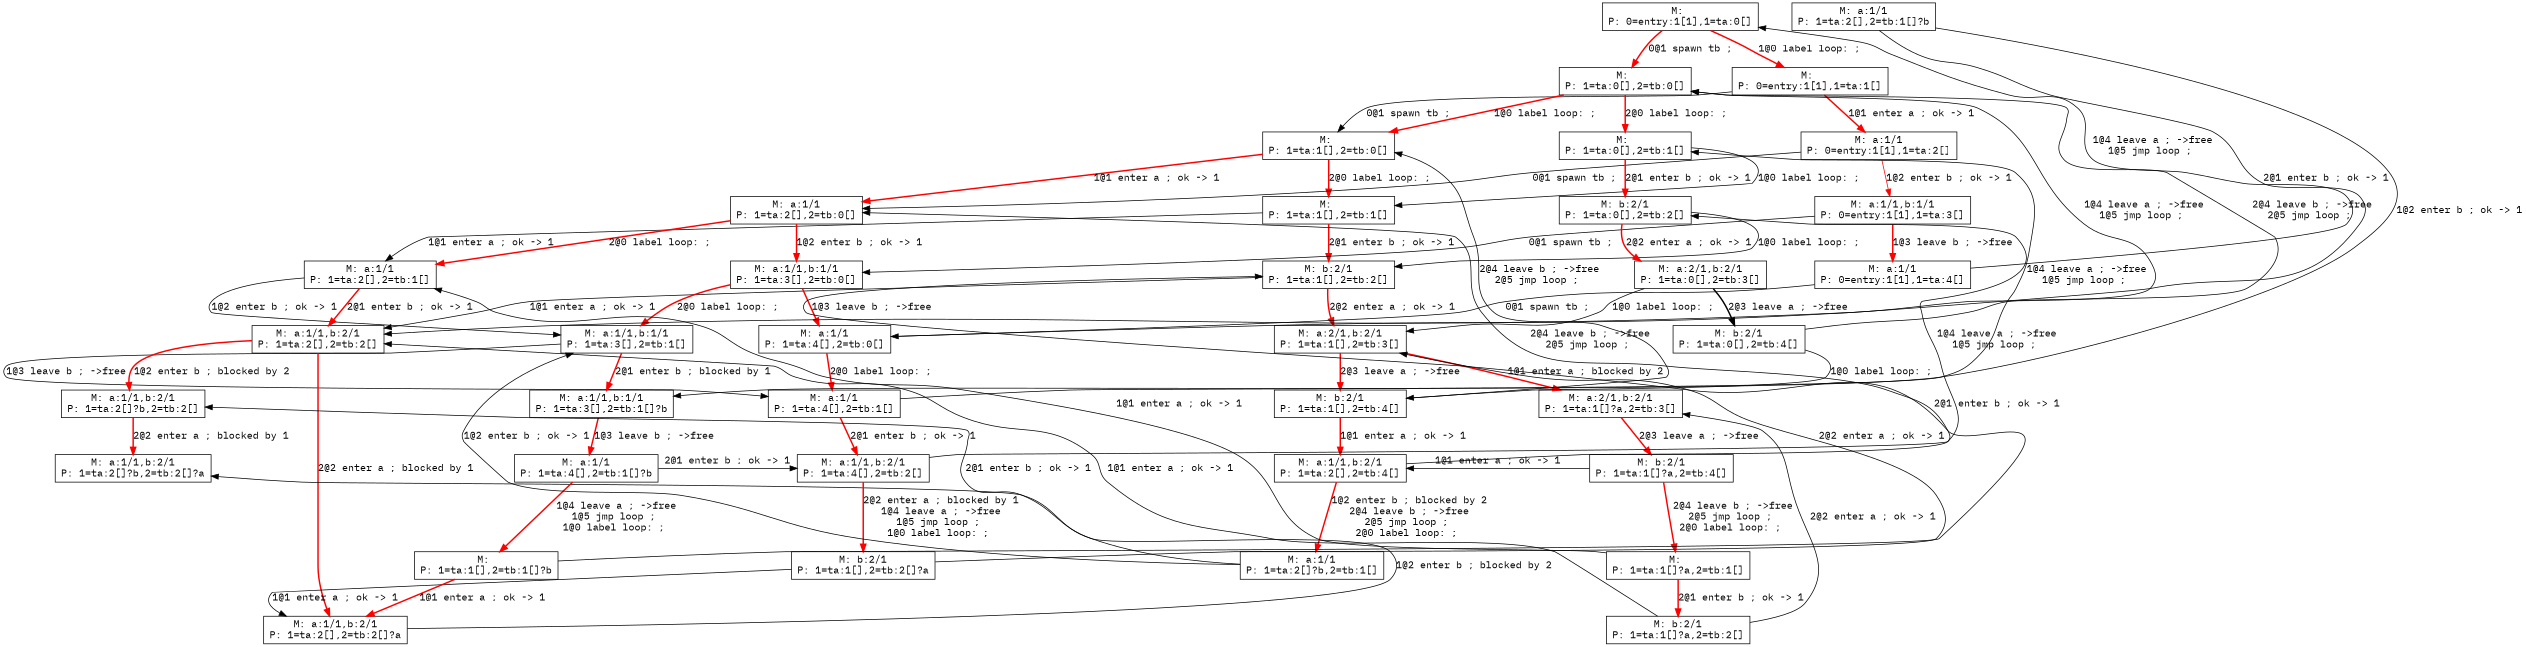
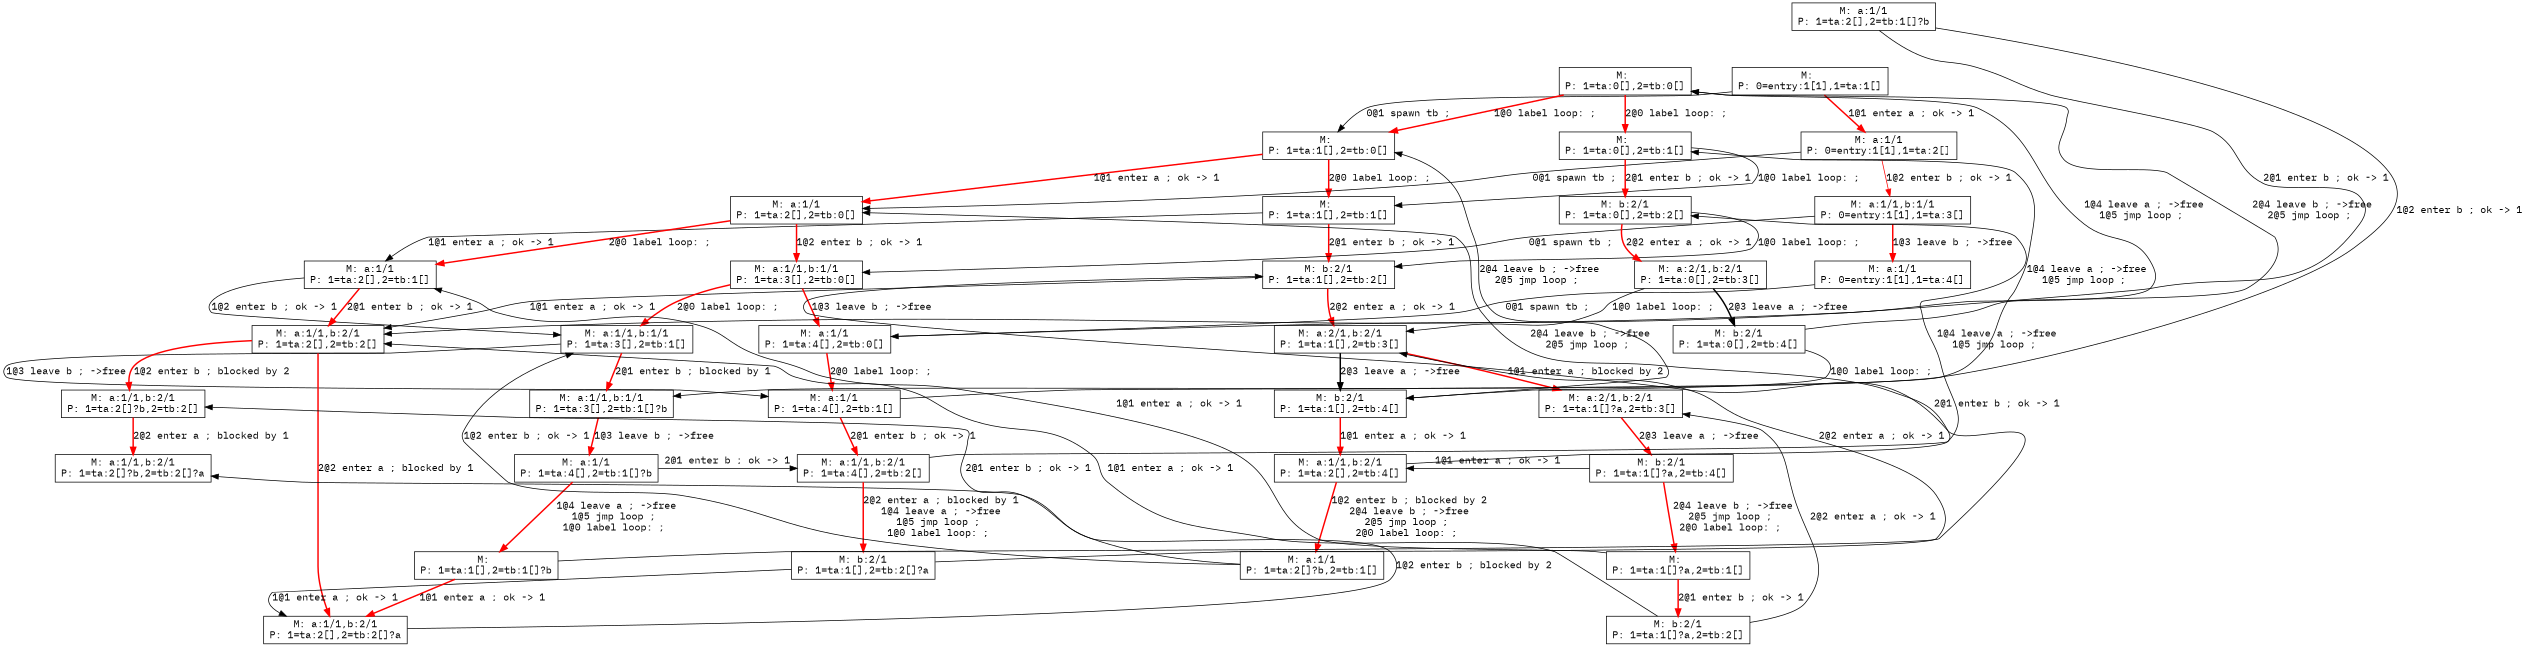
node "M: P: 0=entry:1[1],1=ta:0[]": removed
edge "M: a:2/1,b:2/1 P: 1=ta:1[],2=tb:3[]" -> "M: b:2/1 P: 1=ta:1[],2=tb:4[]": color red -> black
